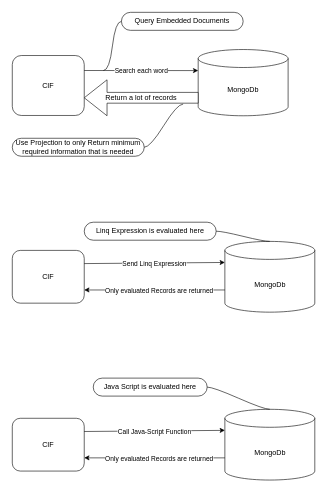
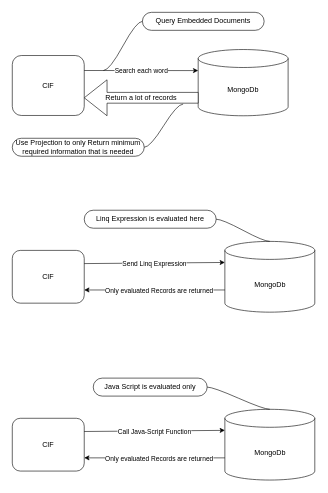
node "Query Embedded Documents": moved (182, 21) -> (203, 21)
node "Linq Expression is evaluated here": moved (150, 231) -> (150, 219)
node "Java Script is evaluated here": label "Java Script is evaluated here" -> "Java Script is evaluated only"
